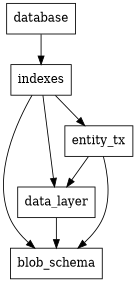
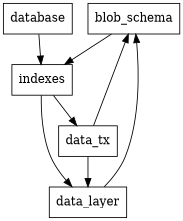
node "entity_tx": label "entity_tx" -> "data_tx"
edge "indexes" -> "blob_schema": reversed
